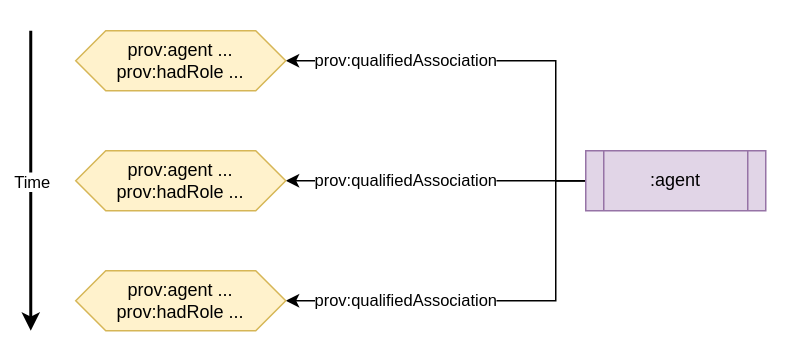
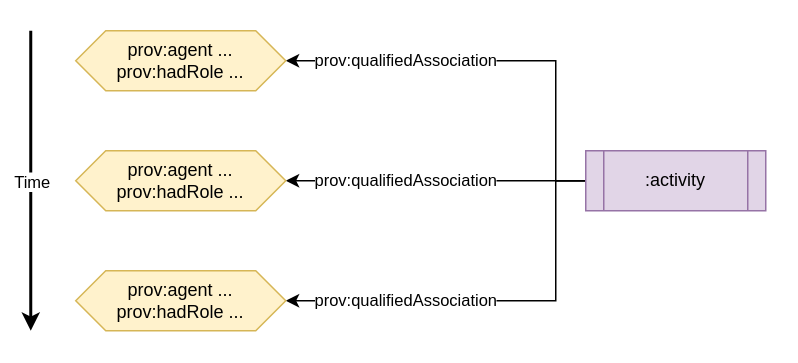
node ":agent": label ":agent" -> ":activity"
